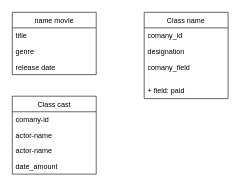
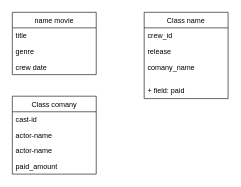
node "comany_id": label "comany_id" -> "crew_id"
node "designation": label "designation" -> "release"
node "release date": label "release date" -> "crew date"
node "comany_field": label "comany_field" -> "comany_name"
node "Class cast": label "Class cast" -> "Class comany"
node "comany-id": label "comany-id" -> "cast-id"
node "date_amount": label "date_amount" -> "paid_amount"
